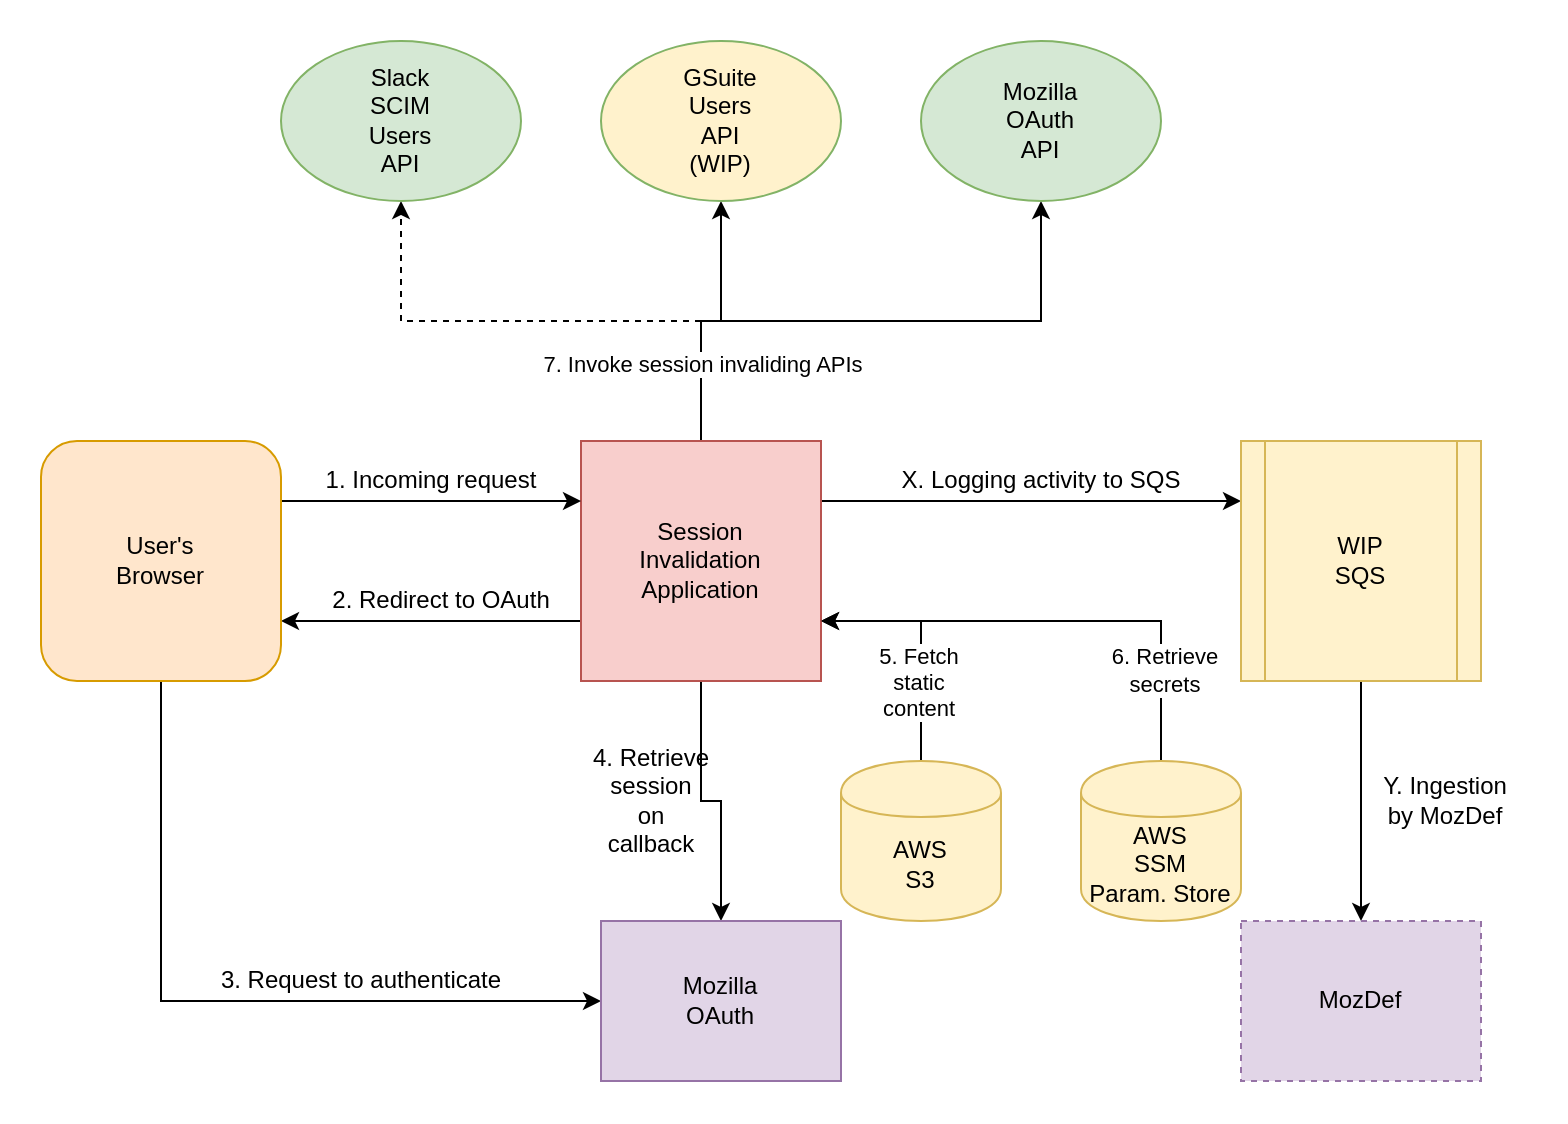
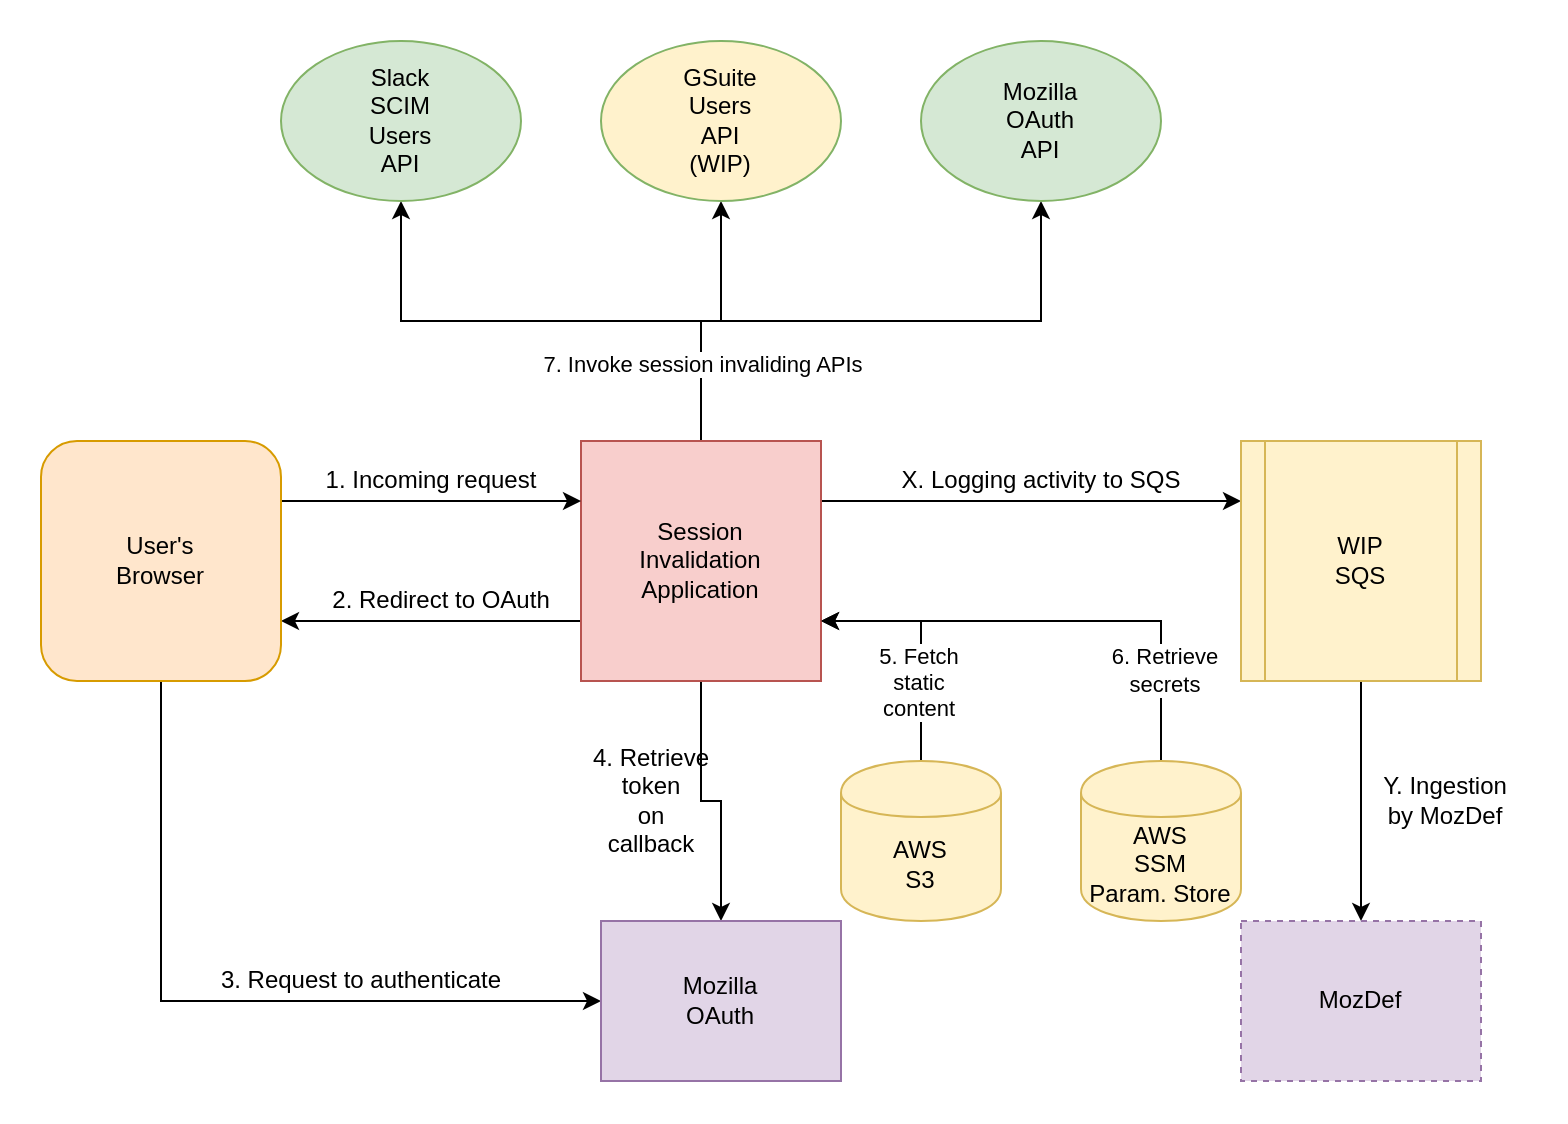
edge "Session Invalidation Application" -> "Slack SCIM Users API": style dashed -> solid
node "4. Retrieve session on callback": label "4. Retrieve session on callback" -> "4. Retrieve token on callback"
